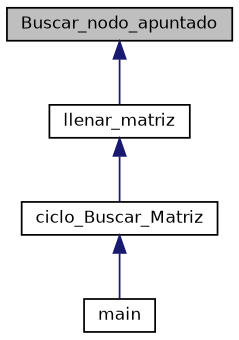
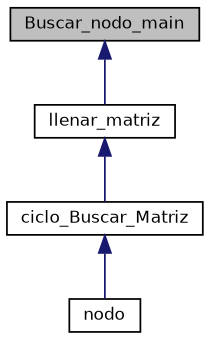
node "Buscar_nodo_apuntado": label "Buscar_nodo_apuntado" -> "Buscar_nodo_main"
node "main": label "main" -> "nodo"
